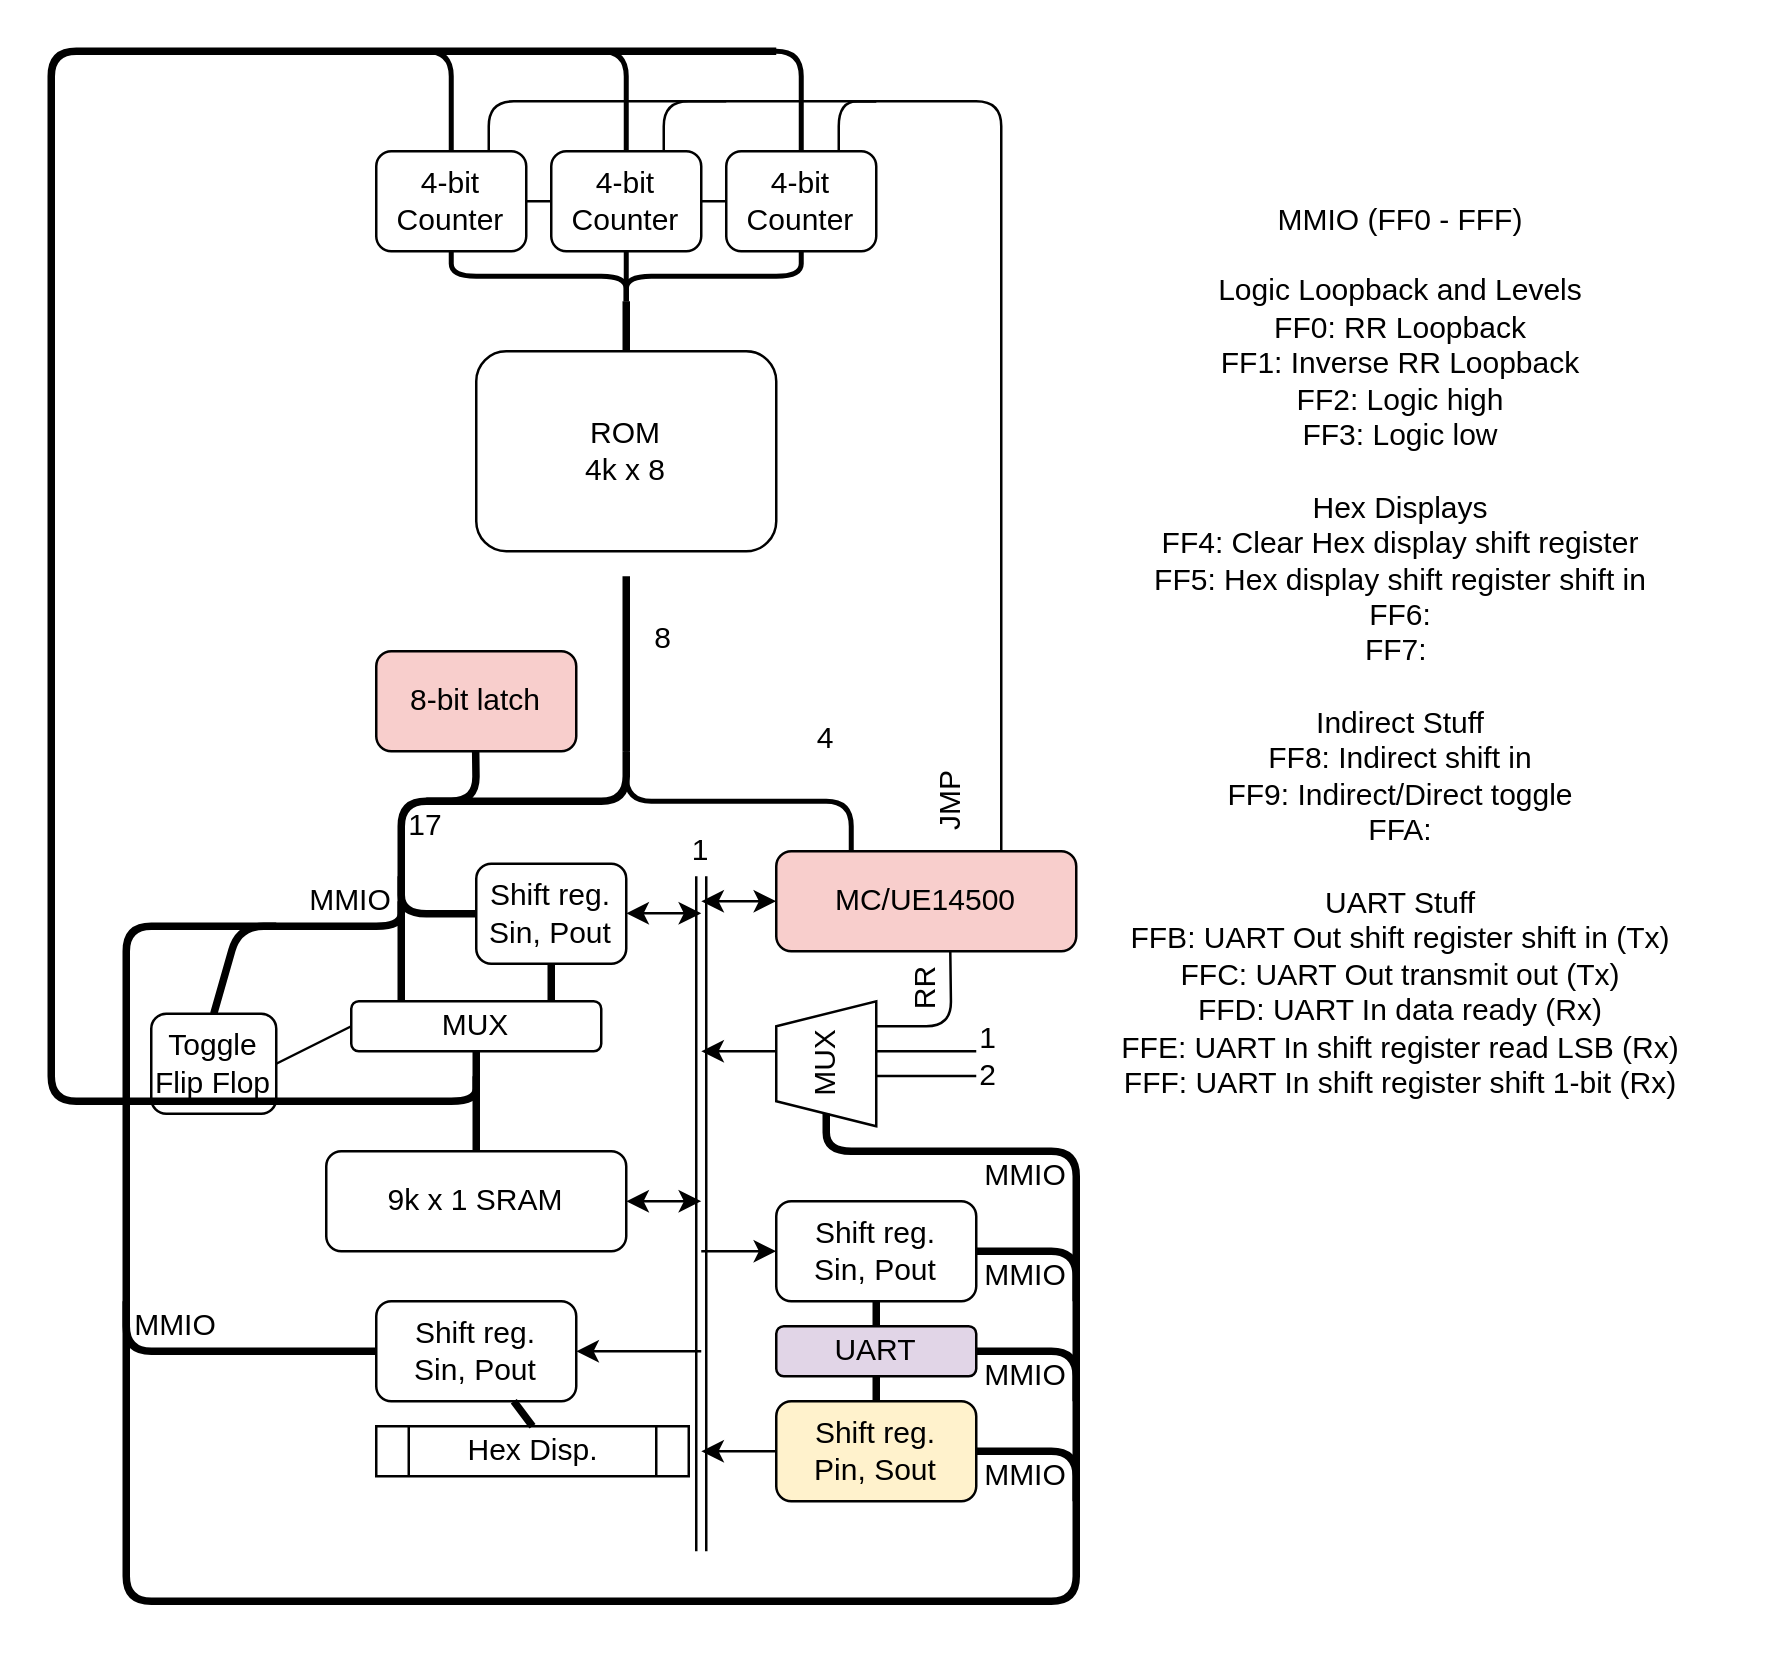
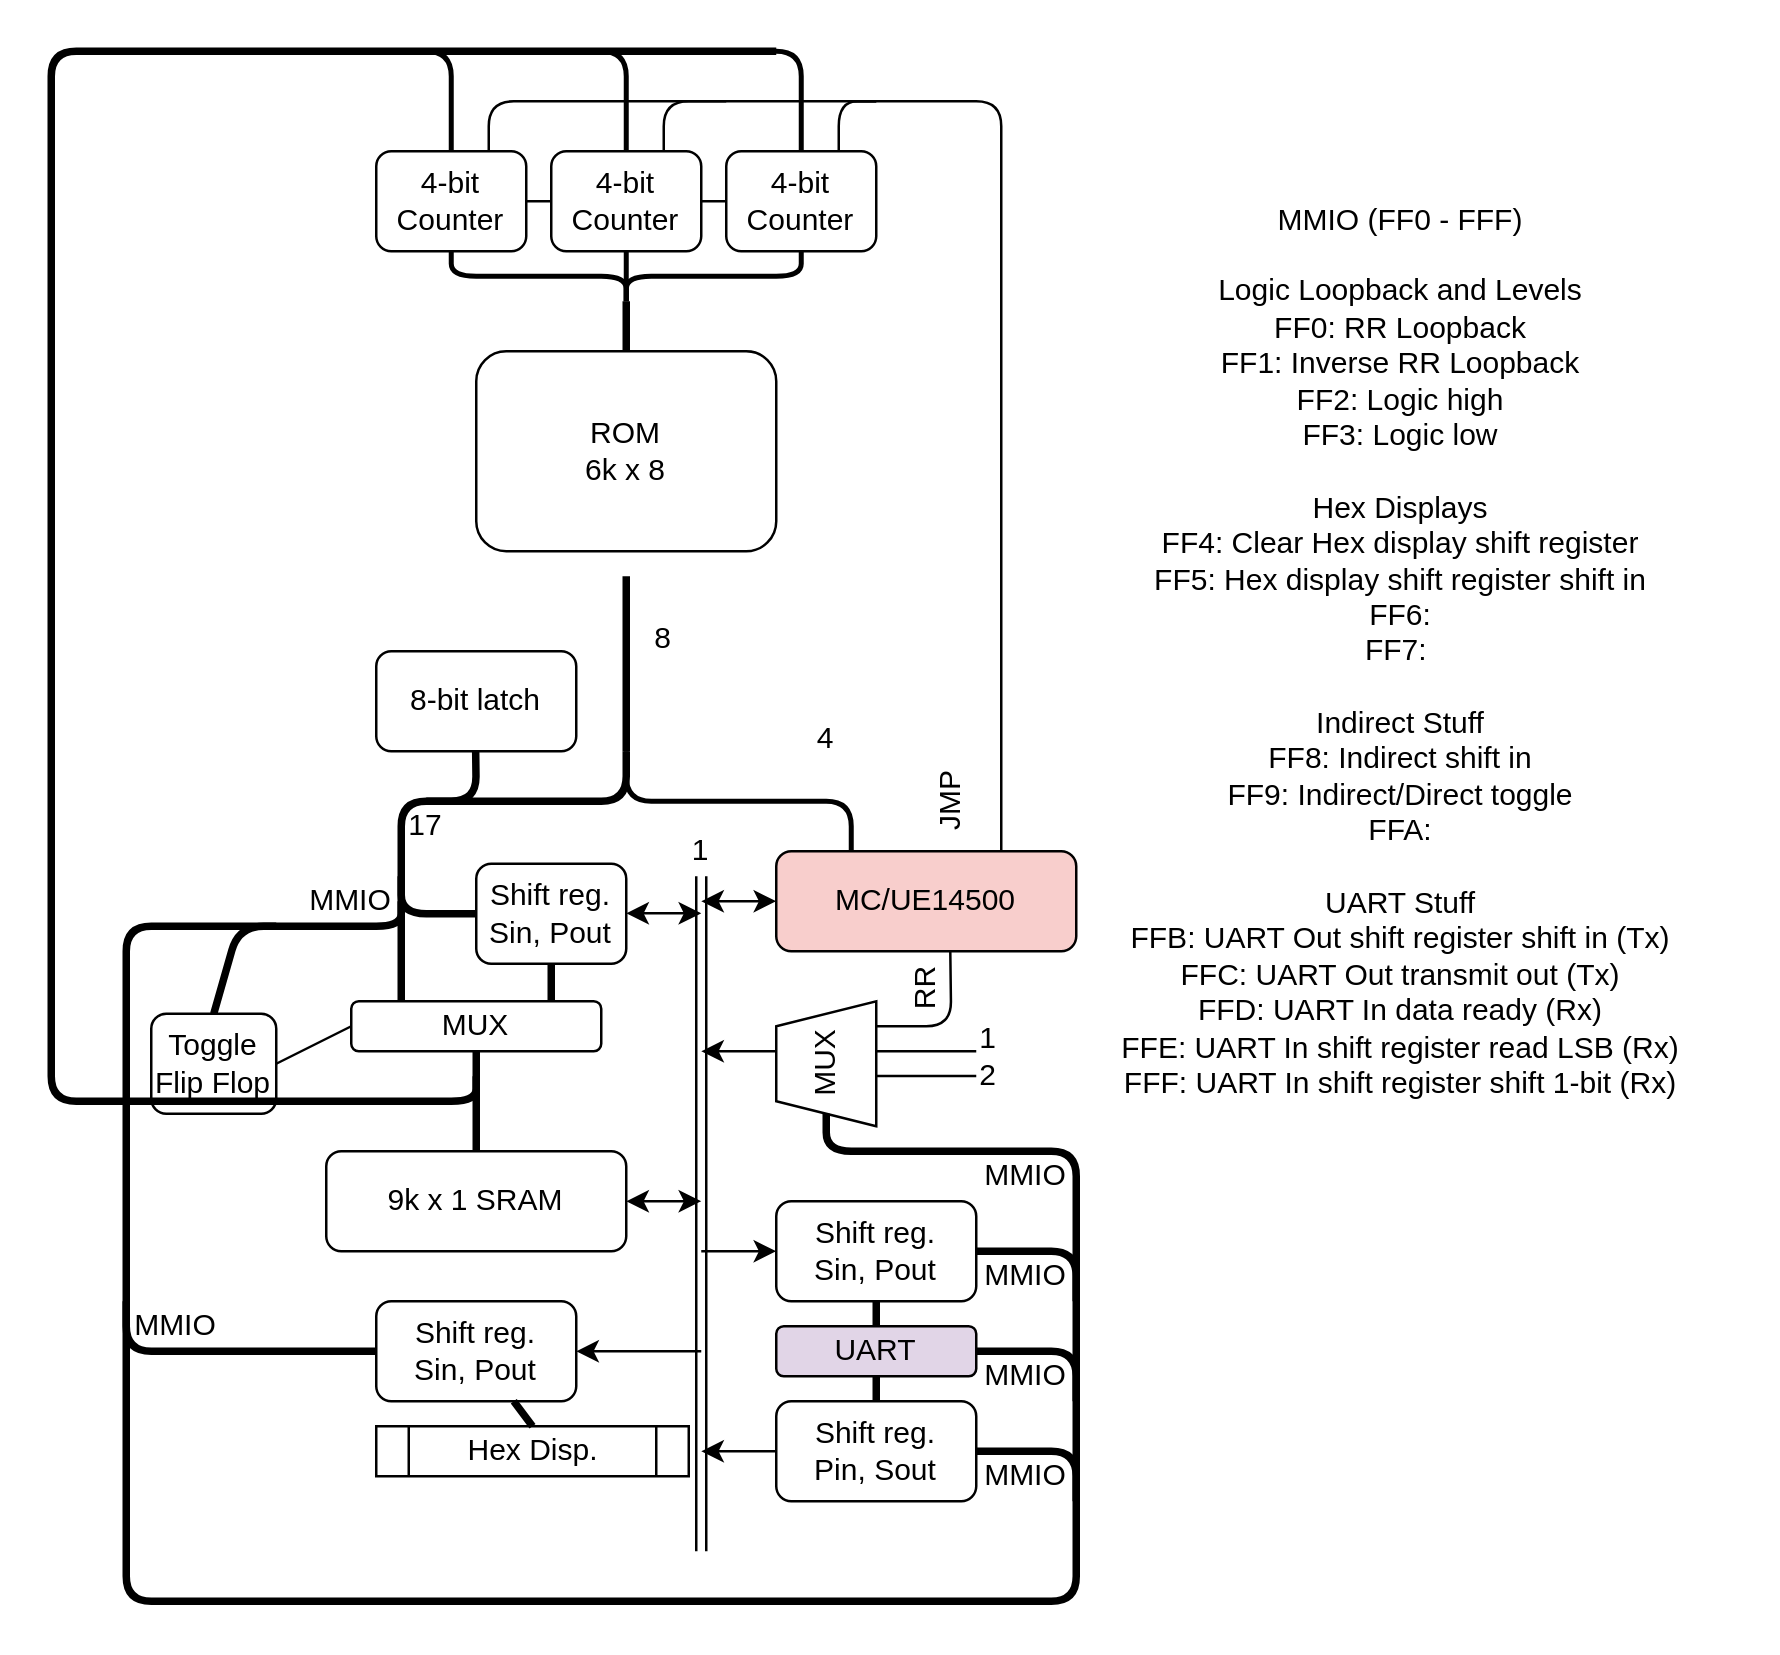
node "ROM 4k x 8": label "ROM 4k x 8" -> "ROM 6k x 8"
node "8-bit latch": fillcolor #f8cecc -> #ffffff
node "Shift reg. Pin, Sout": fillcolor #fff2cc -> #ffffff
